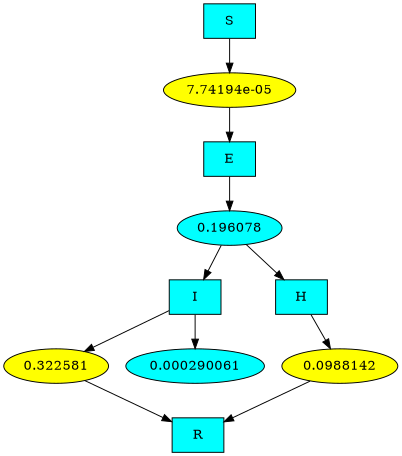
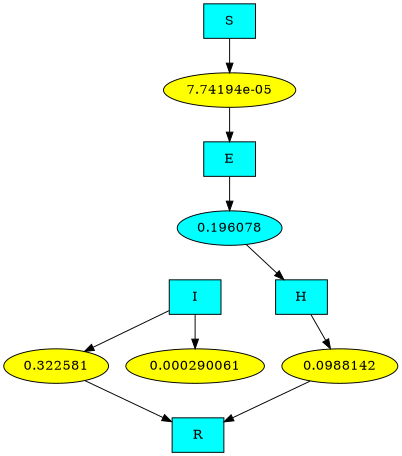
edge "0.196078" -> "I": removed
node "0.000290061": fillcolor cyan -> yellow
